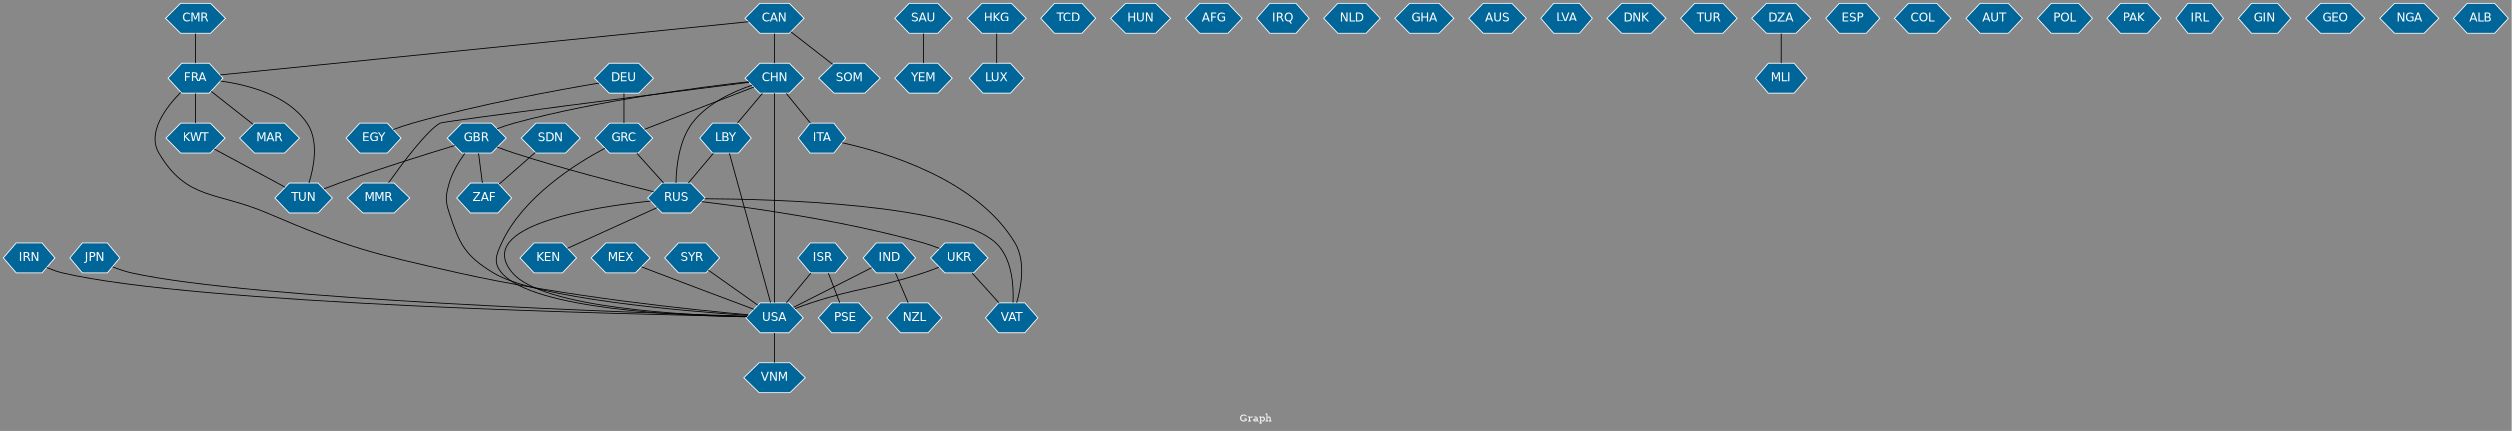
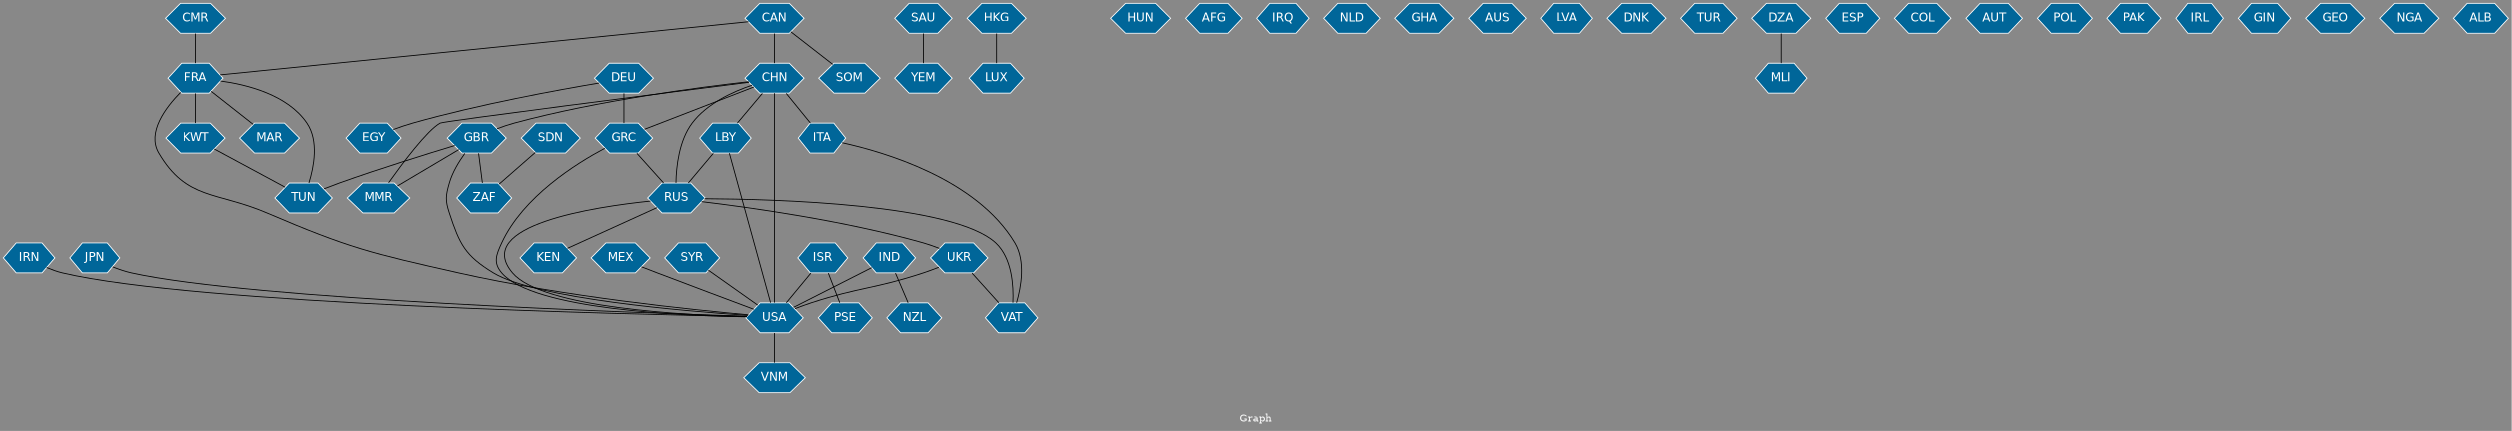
node "TCD": removed
edge "GBR" -- "RUS": now "GBR" -- "MMR"
